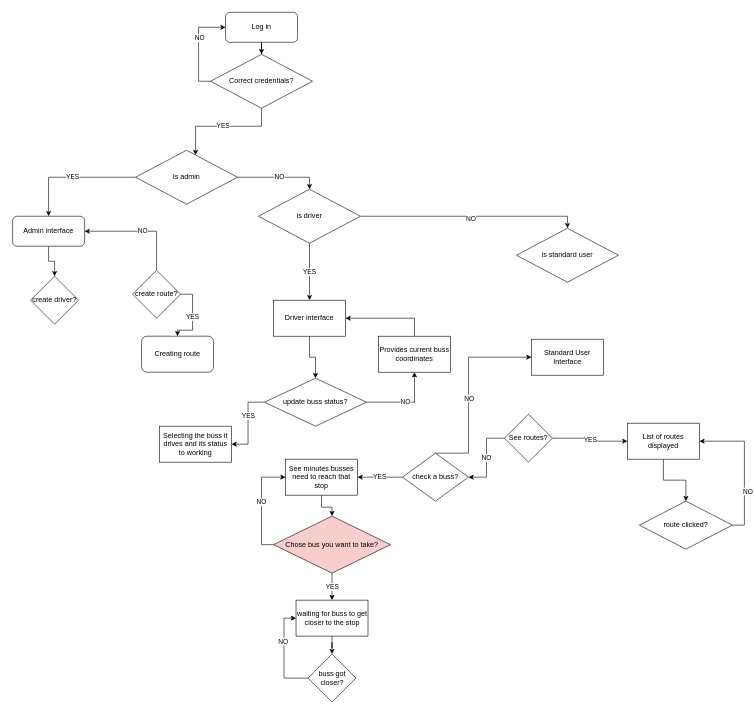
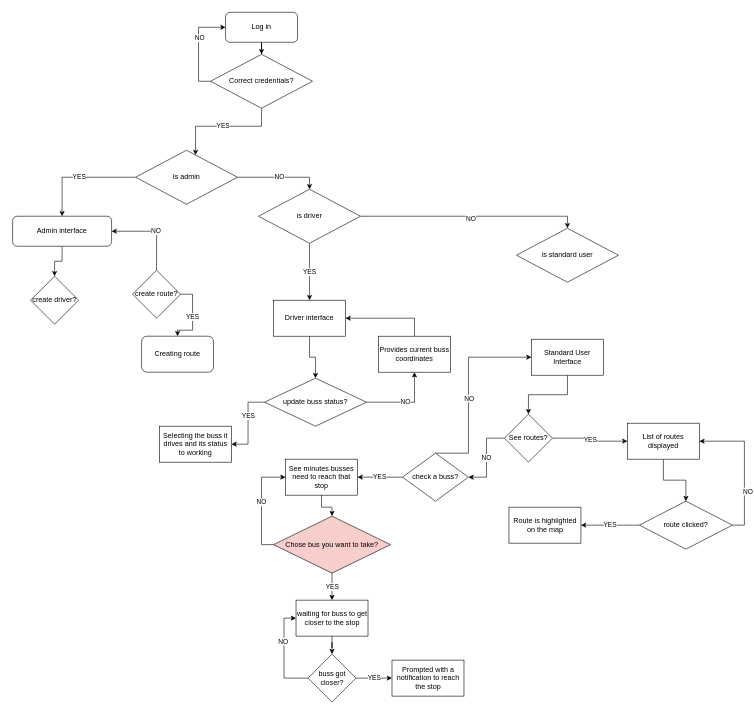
node "Admin interface": size 72x30 -> 99x30
edge "Standard User Interface" -> "See routes?": added
node "Route is highlighted on the map": added
edge "route clicked?" -> "Route is highlighted on the map": added, label "YES"
edge "buss got closer?" -> "Prompted with a notification to reach the stop": added, label "YES"
node "Prompted with a notification to reach the stop": added
